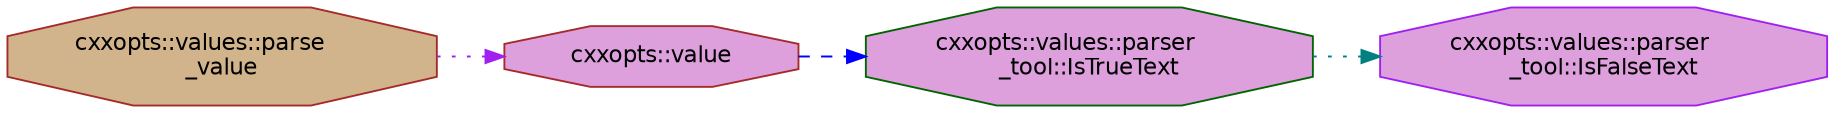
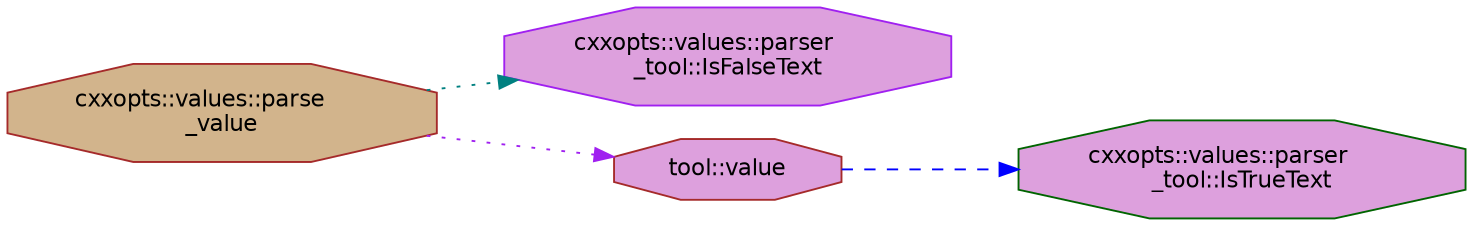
node "cxxopts::value": label "cxxopts::value" -> "tool::value"
edge "cxxopts::values::parser _tool::IsTrueText" -> "cxxopts::values::parser _tool::IsFalseText": now "cxxopts::values::parse _value" -> "cxxopts::values::parser _tool::IsFalseText"
